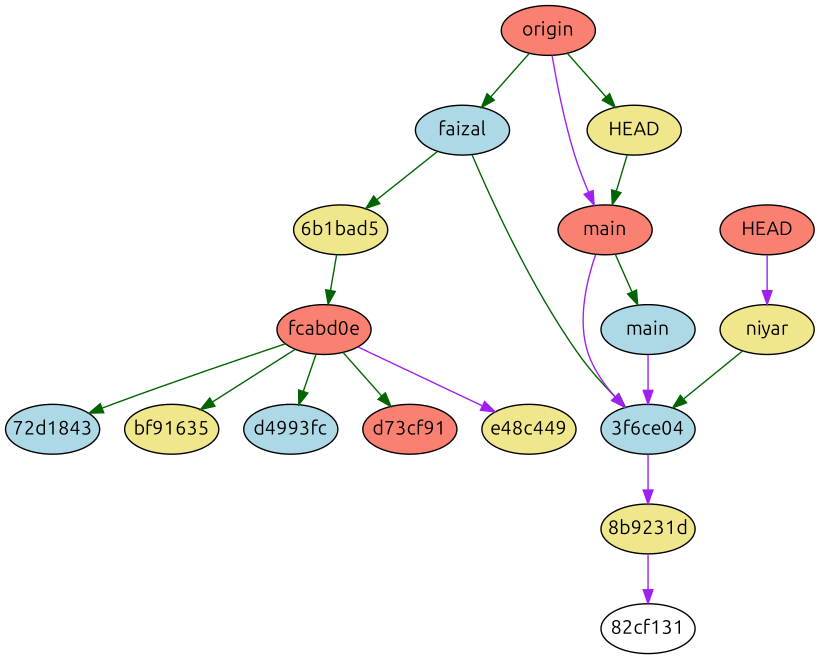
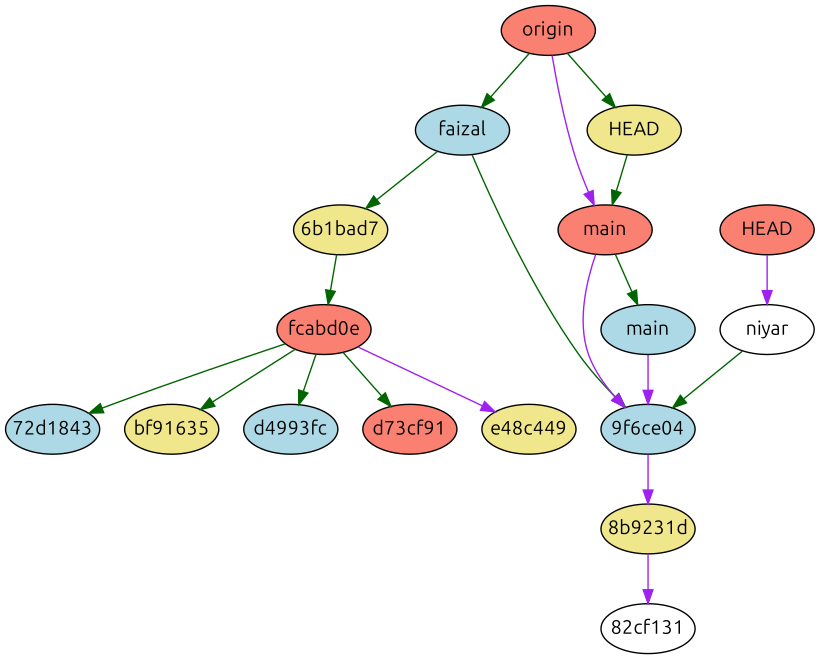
node "6b1bad5": label "6b1bad5" -> "6b1bad7"
node "niyar": fillcolor khaki -> white
node "3f6ce04": label "3f6ce04" -> "9f6ce04"
